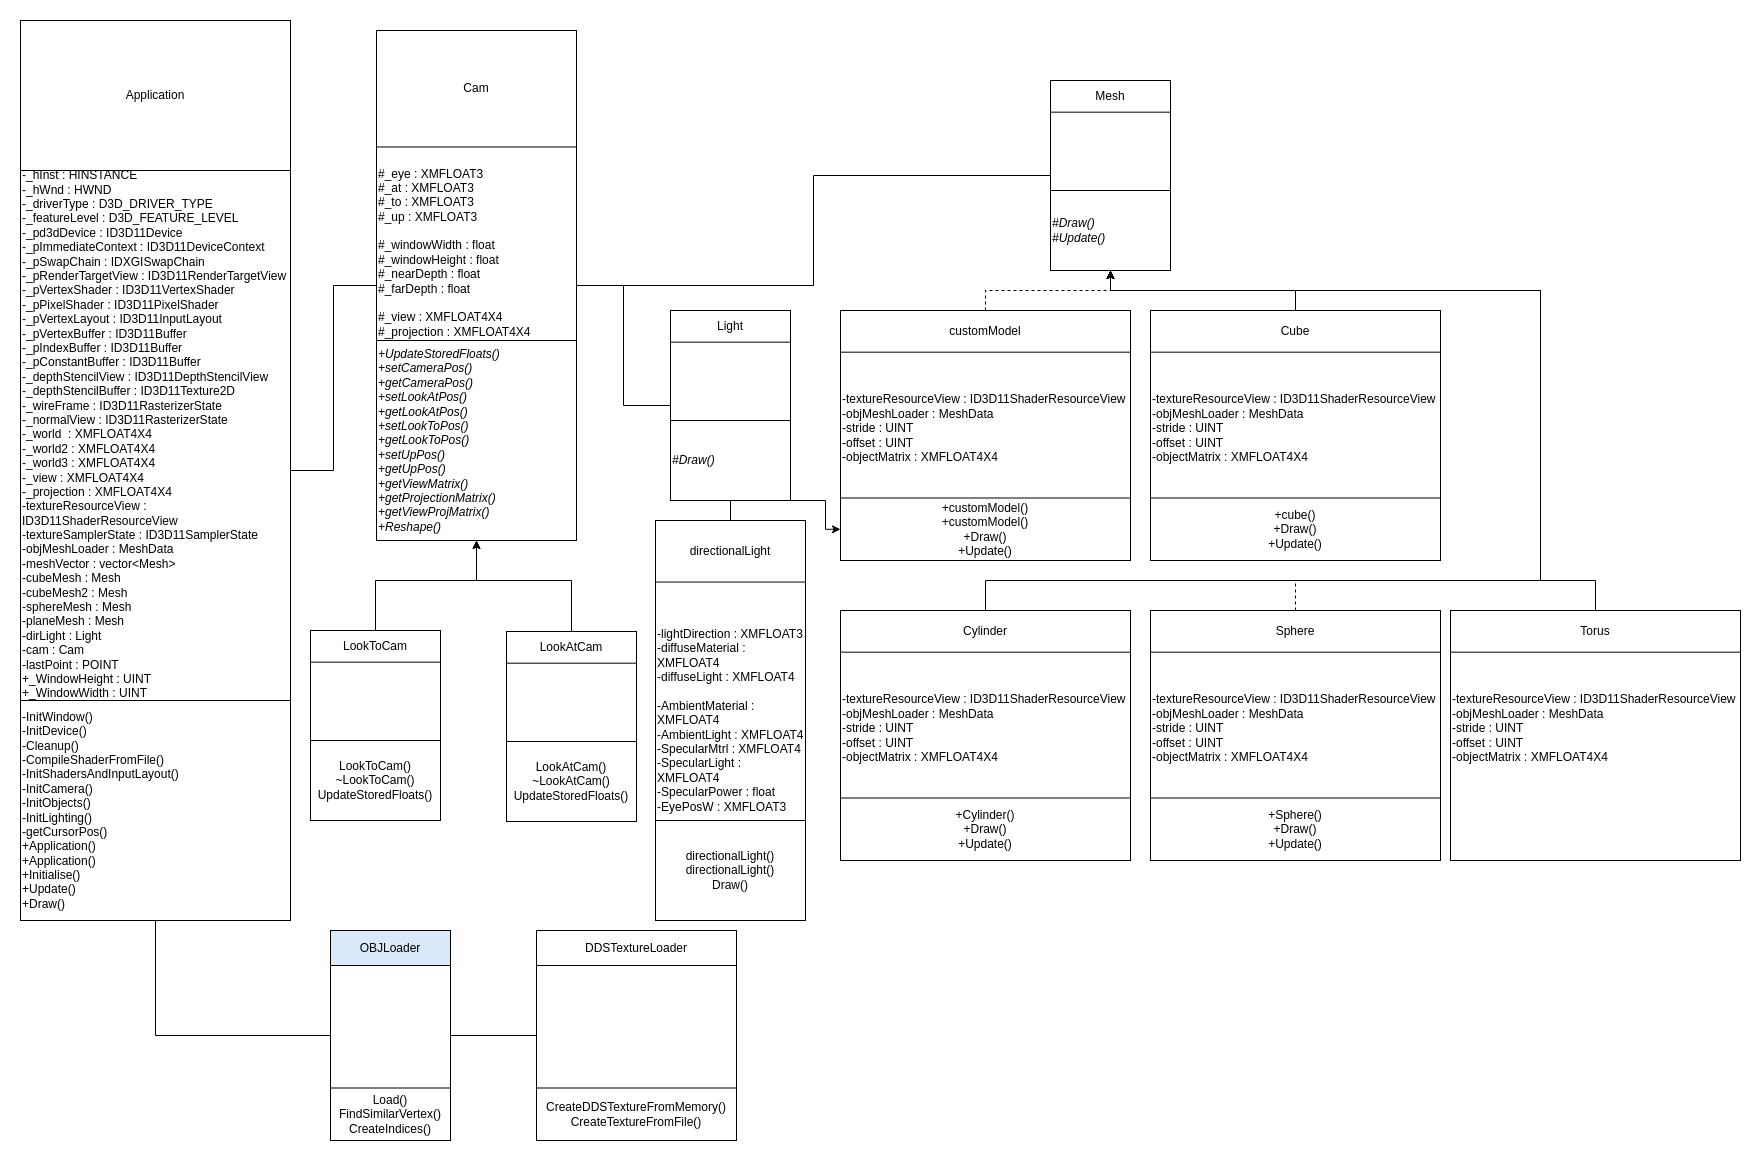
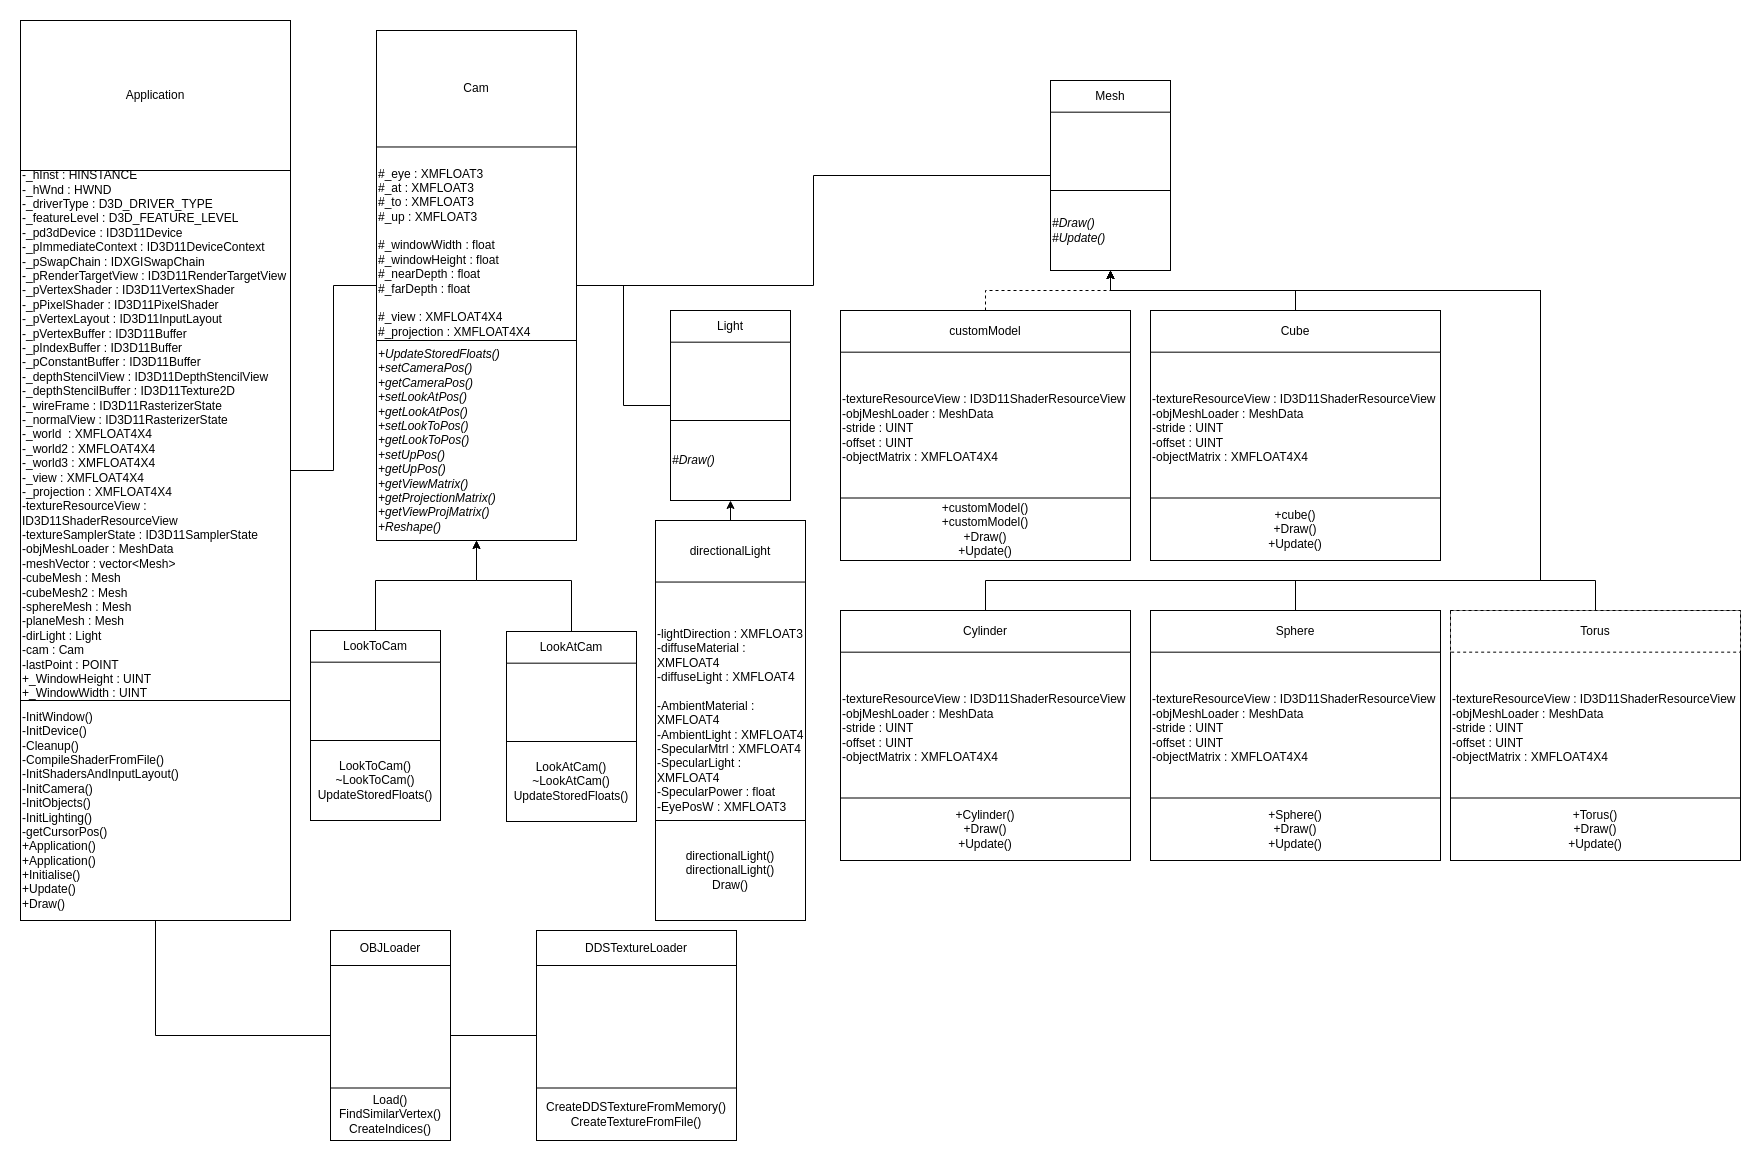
edge "directionalLight" -> "+customModel() +customModel() +Draw() +Update()": now "directionalLight" -> "#Draw()"
edge "Sphere" -> "#Draw() #Update()": style dashed -> solid
node "Torus": style solid -> dashed
node "+Torus() +Draw() +Update()": added
node "OBJLoader": fillcolor #dae8fc -> #ffffff
